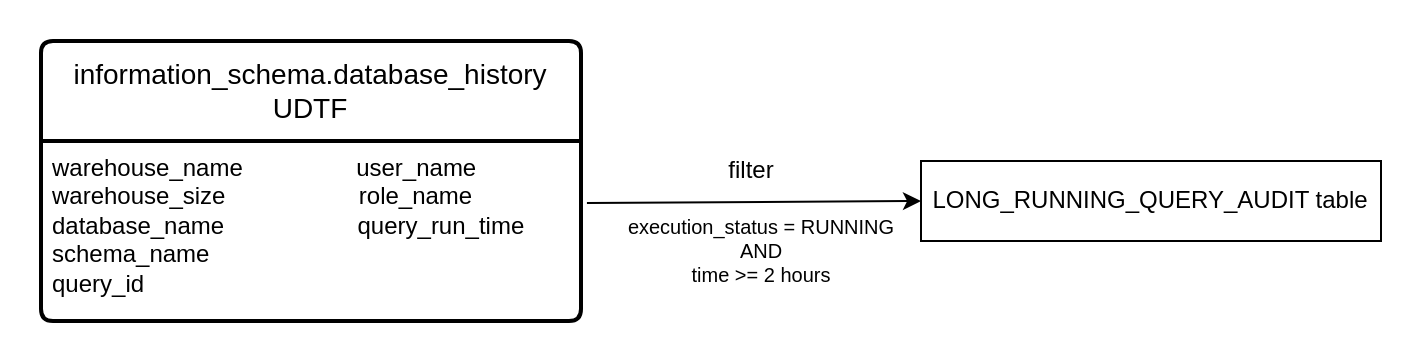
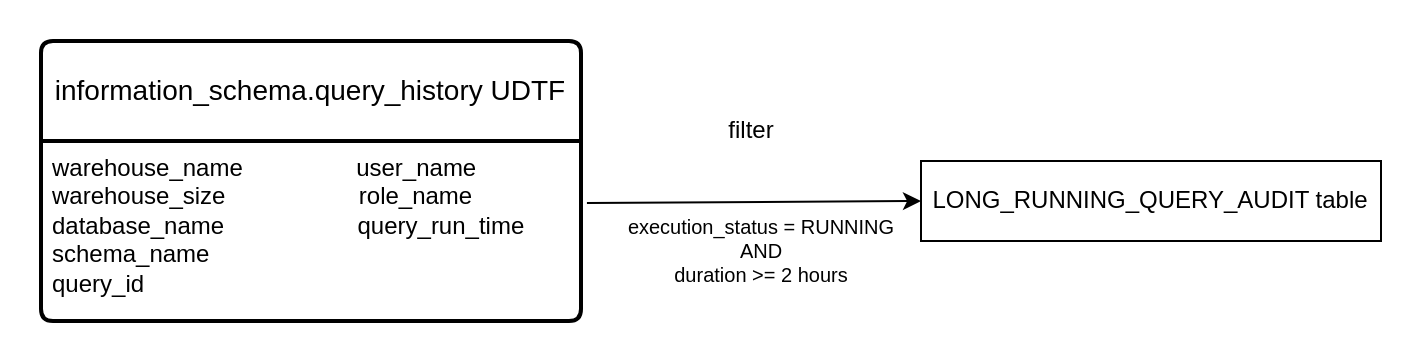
node "information_schema.database_history UDTF": label "information_schema.database_history UDTF" -> "information_schema.query_history UDTF"
node "filter": moved (751, 171) -> (751, 131)
node "execution_status = RUNNING AND time >= 2 hours": label "execution_status = RUNNING AND time >= 2 hours" -> "execution_status = RUNNING AND duration >= 2 hours"
